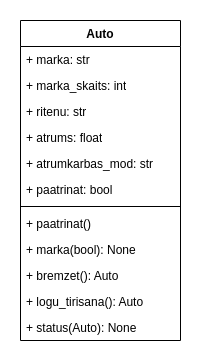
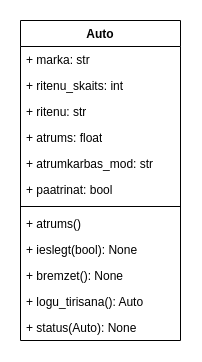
node "+ marka_skaits: int": label "+ marka_skaits: int" -> "+ ritenu_skaits: int"
node "+ paatrinat()": label "+ paatrinat()" -> "+ atrums()"
node "+ marka(bool): None": label "+ marka(bool): None" -> "+ ieslegt(bool): None"
node "+ bremzet(): Auto": label "+ bremzet(): Auto" -> "+ bremzet(): None"
